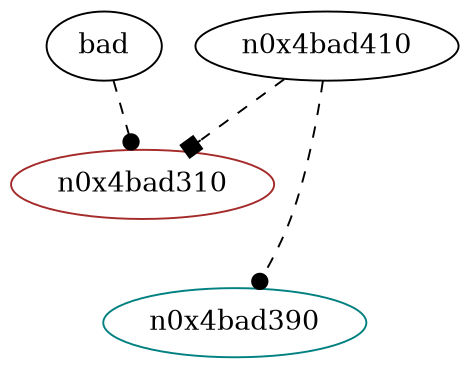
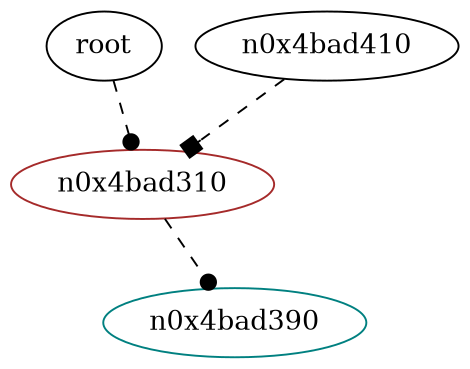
node "bad": label "bad" -> "root"
edge "n0x4bad410" -> "n0x4bad390": now "n0x4bad310" -> "n0x4bad390"
